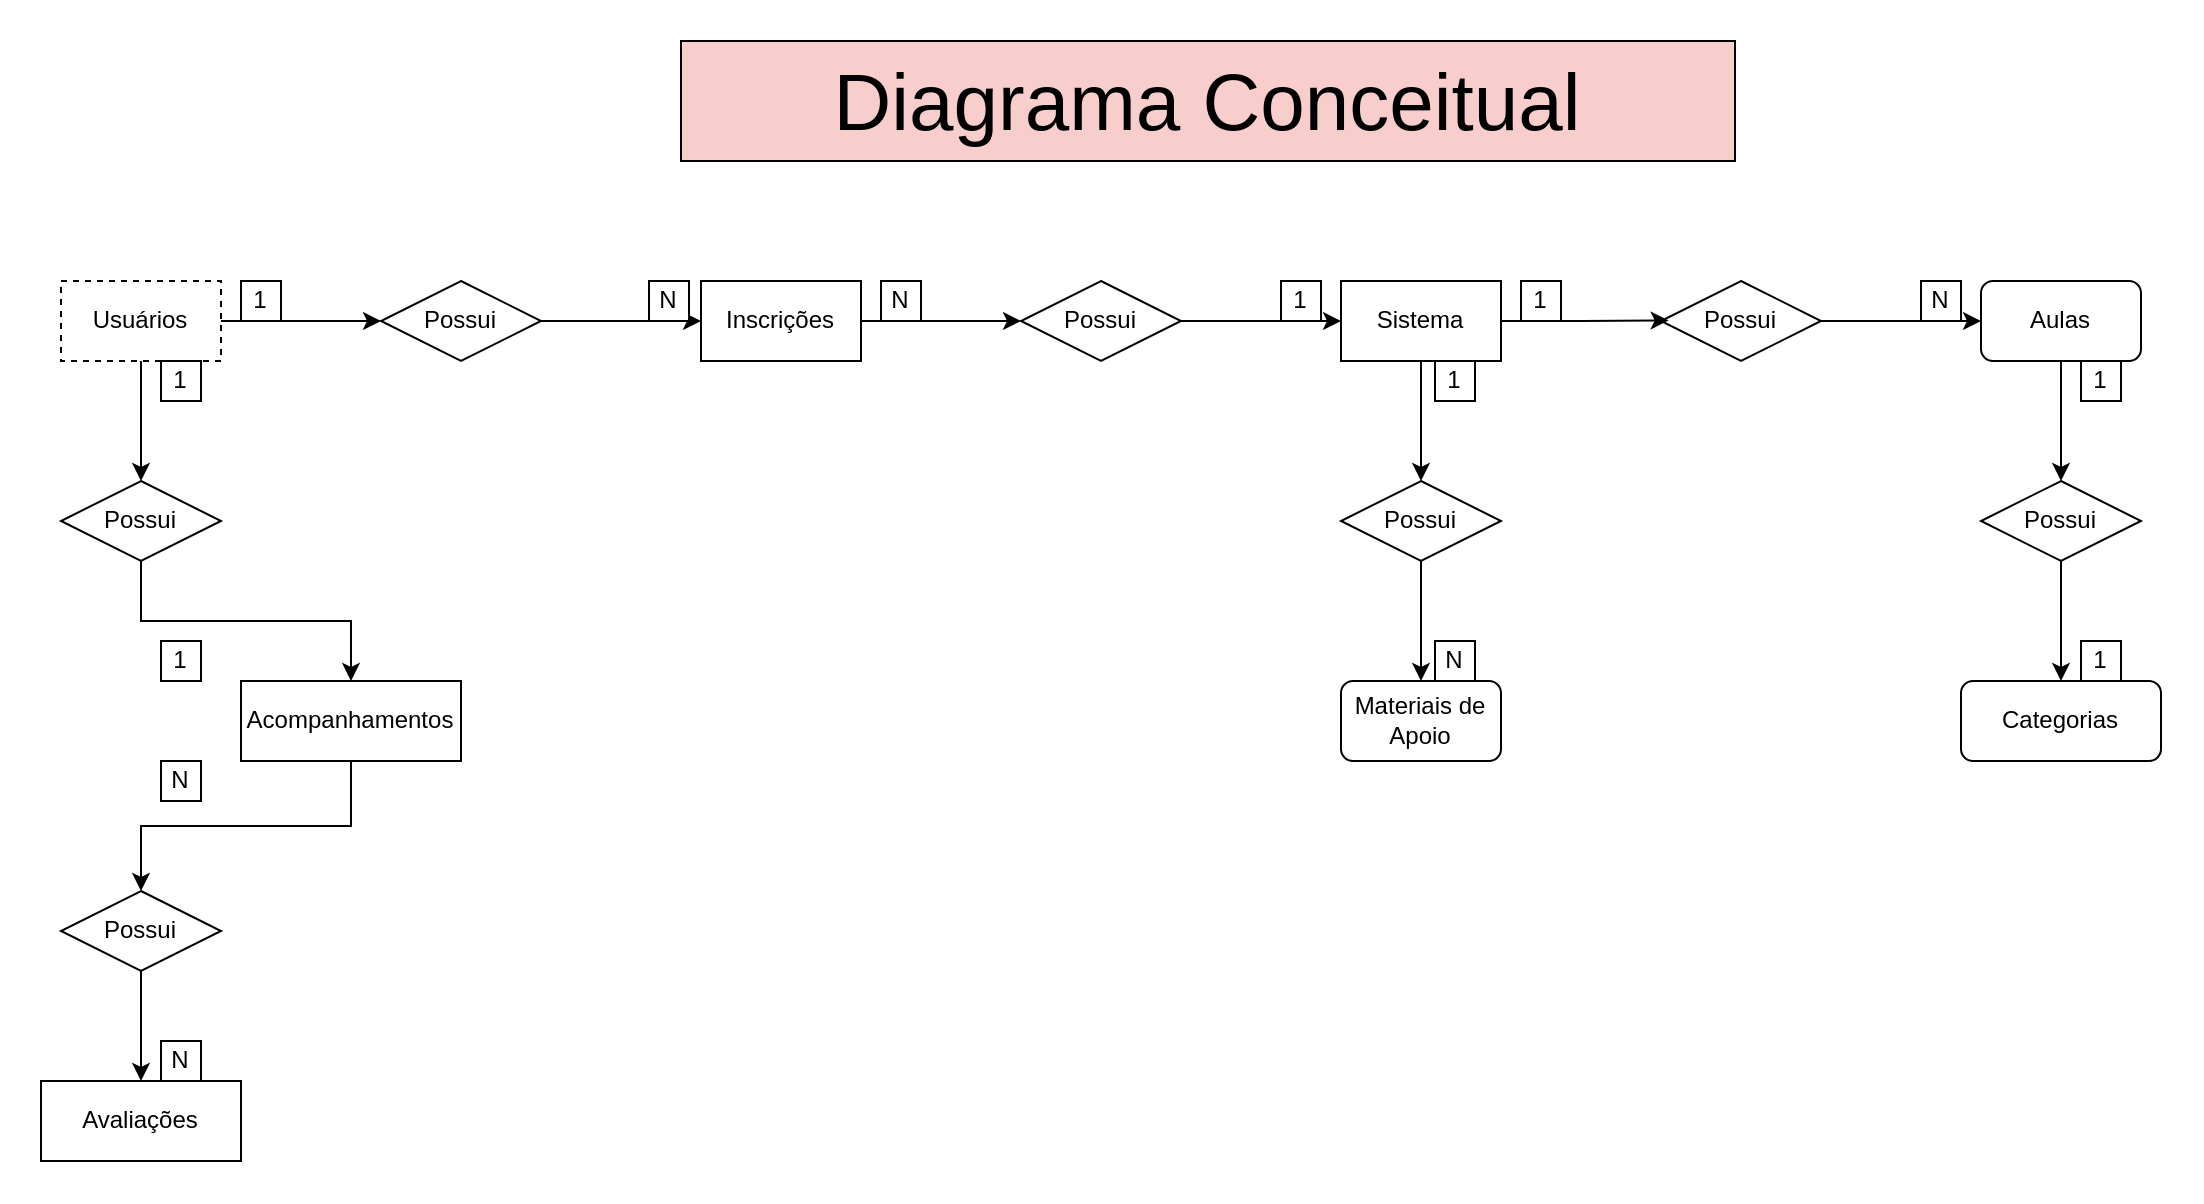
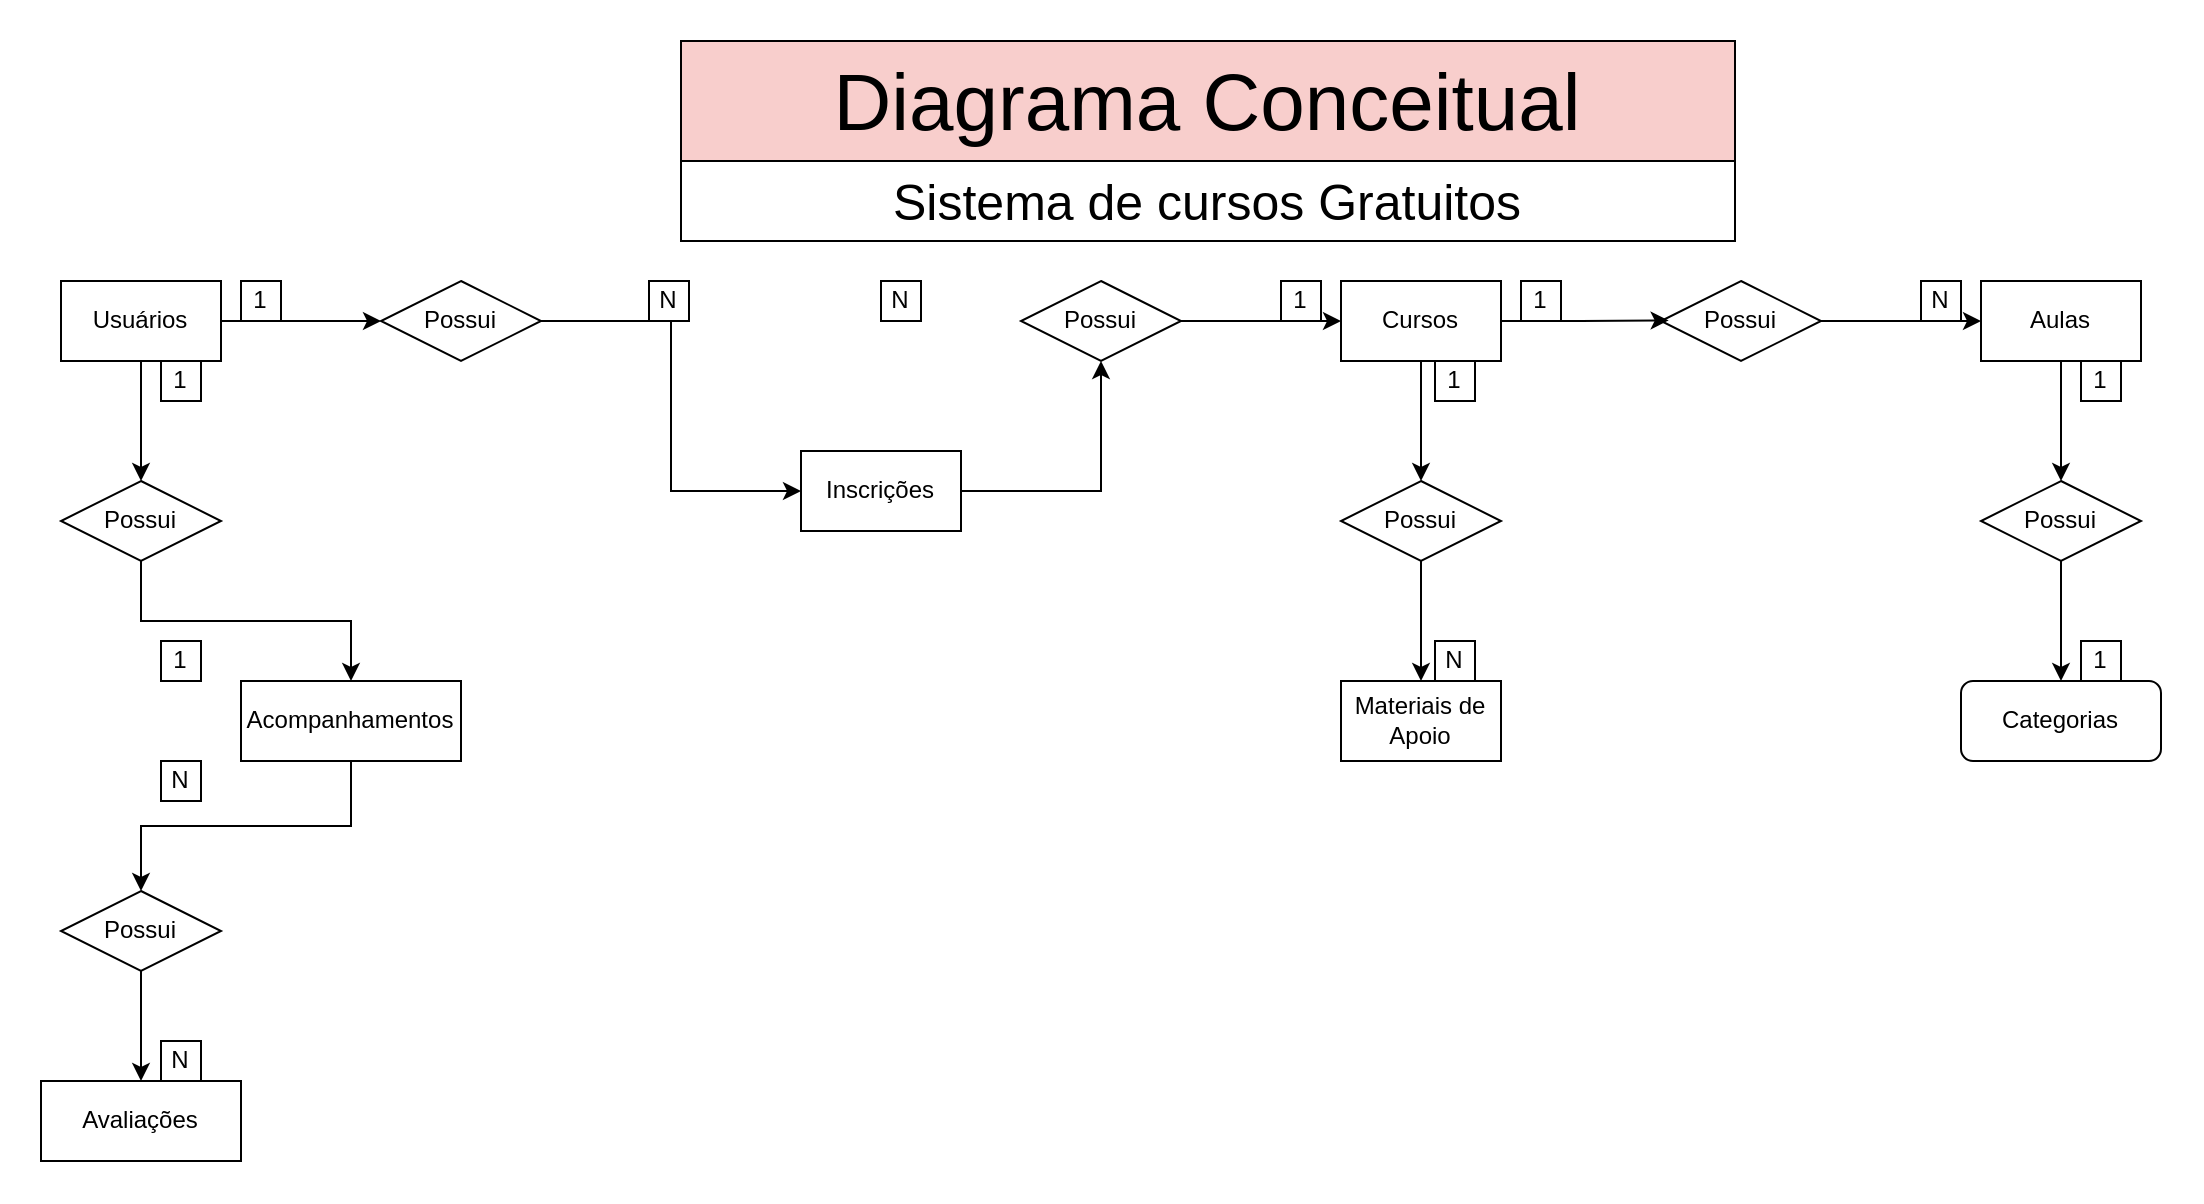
node "Sistema de cursos Gratuitos": added
node "Usuários": style dashed -> solid
node "Inscrições": moved (781, 321) -> (881, 491)
node "Sistema": label "Sistema" -> "Cursos"
node "Aulas": shape rounded rectangle -> rectangle
node "Materiais de Apoio": shape rounded rectangle -> rectangle
